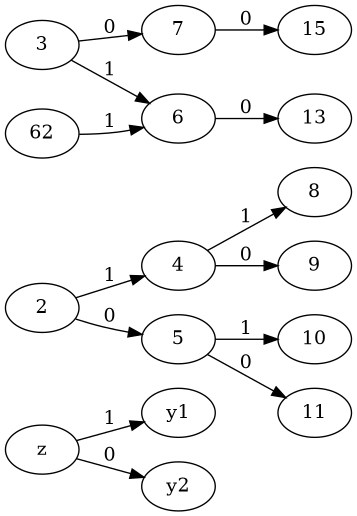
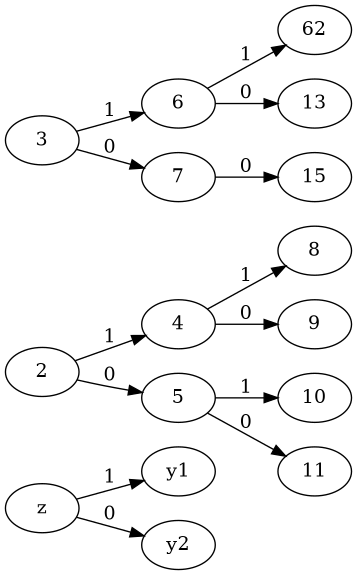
edge "62" -> "6": reversed
